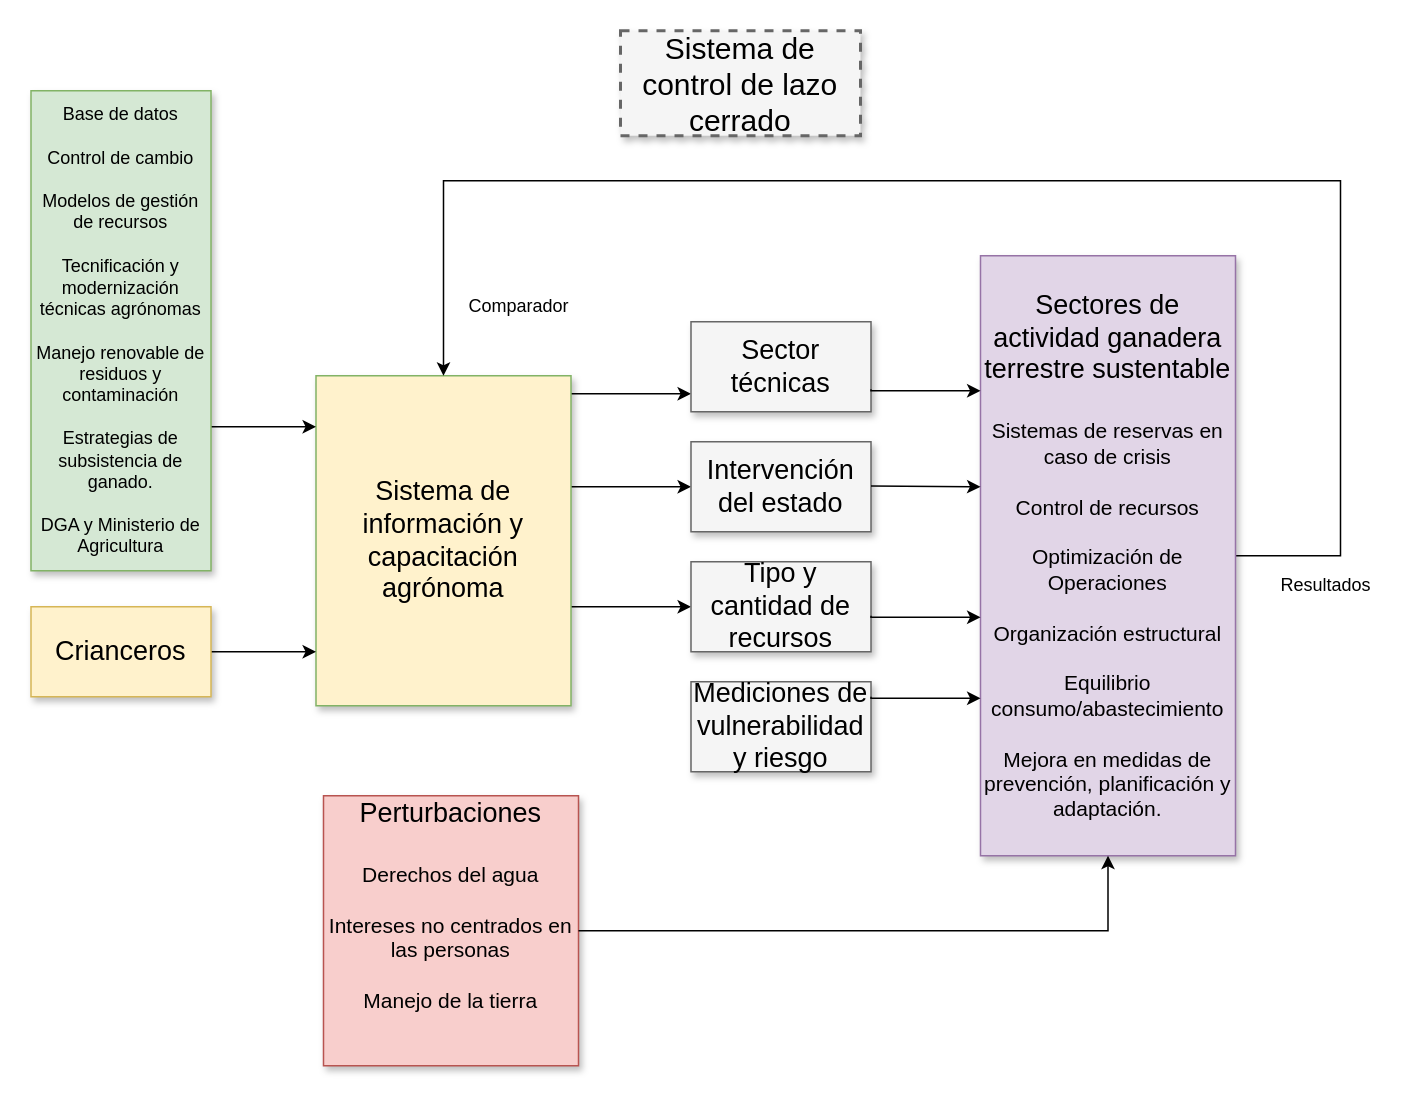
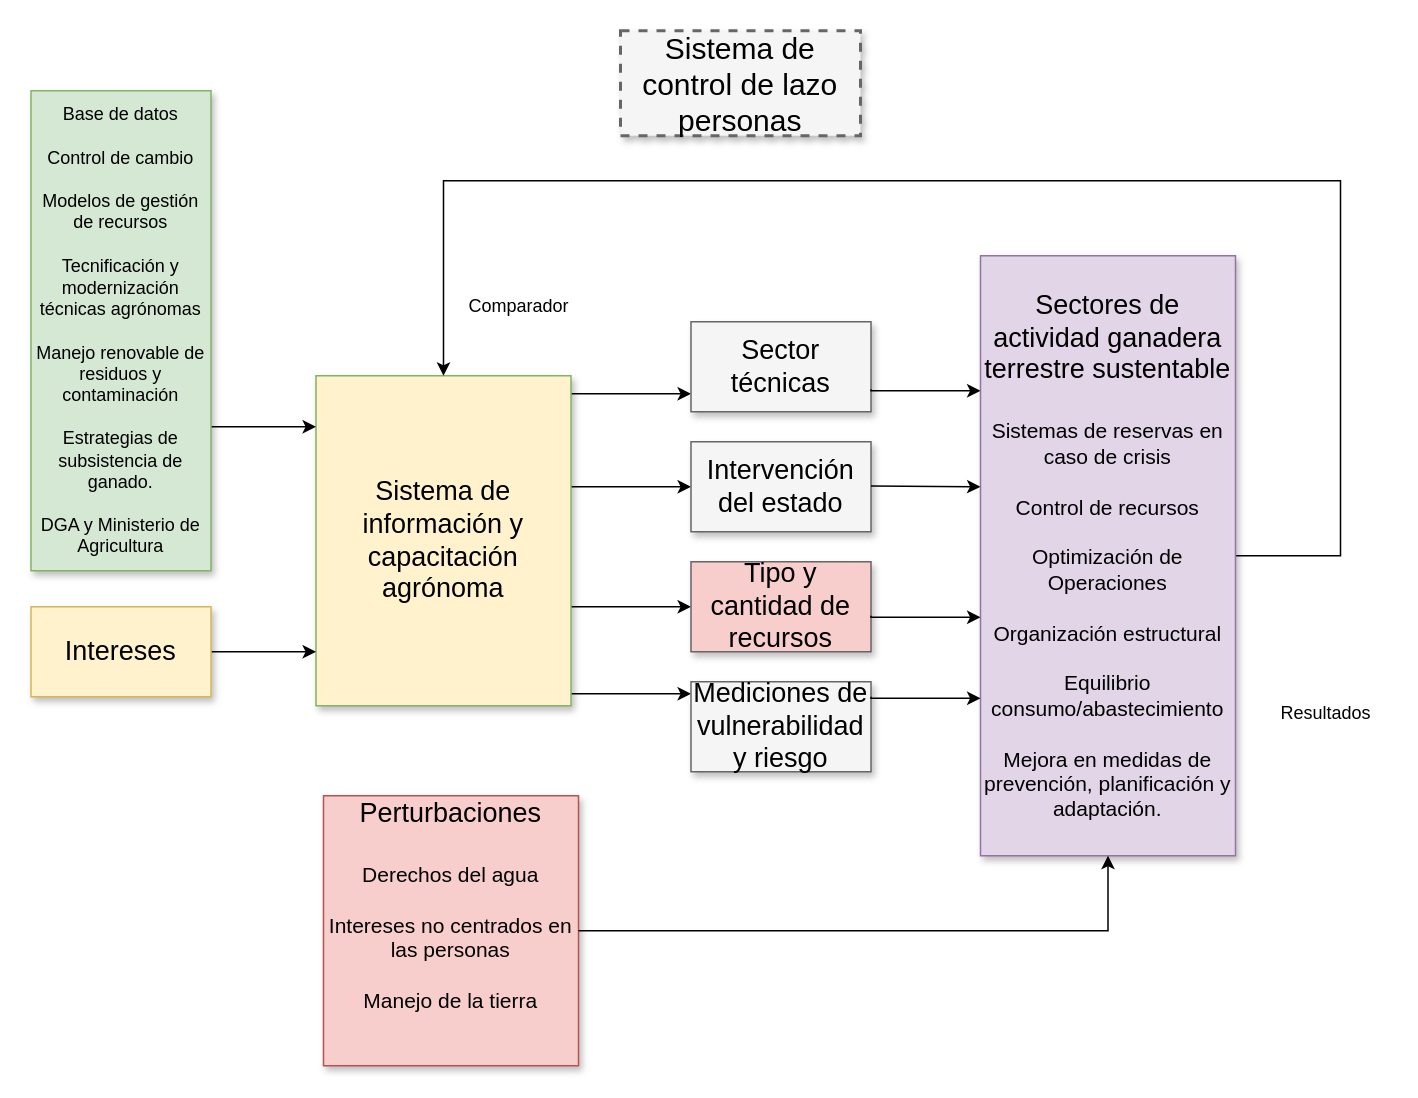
node "Sistema de control de lazo cerrado": label "Sistema de control de lazo cerrado" -> "Sistema de control de lazo personas"
node "Resultados": moved (1325, 586) -> (1325, 713)
node "Tipo y cantidad de recursos": fillcolor #f5f5f5 -> #f8cecc
node "Crianceros": label "Crianceros" -> "Intereses"
edge "Sistema de información y capacitación agrónoma" -> "Mediciones de vulnerabilidad y riesgo": added
